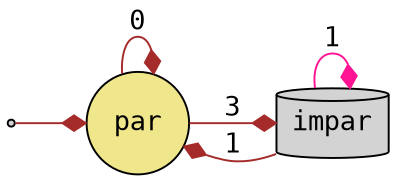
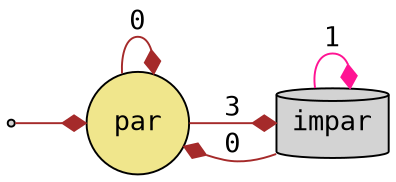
edge "impar" -> "par": label "1" -> "0"
